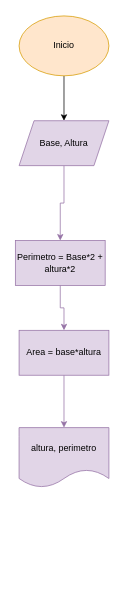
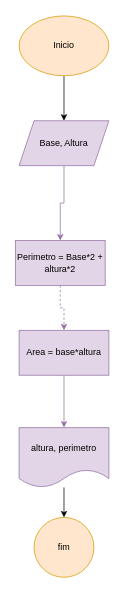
edge "Perimetro = Base*2 + altura*2" -> "Area = base*altura": style solid -> dashed
edge "altura, perimetro" -> "fim": added
node "fim": added
